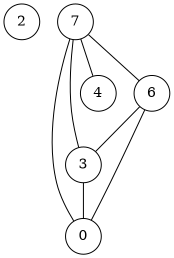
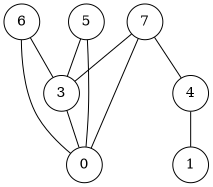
node "2": removed
node "5": added
edge "7" -- "6": removed
node "1": added
